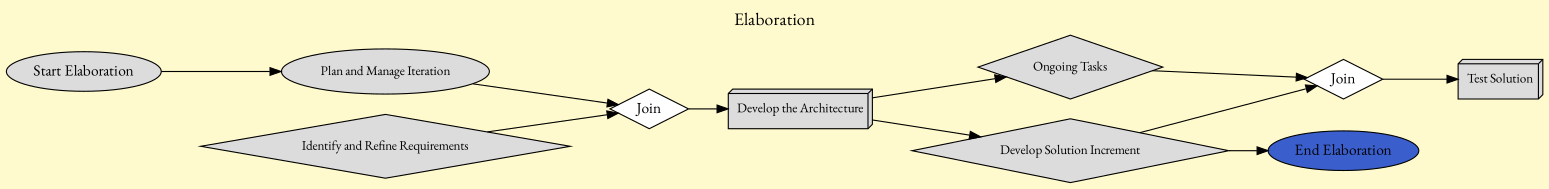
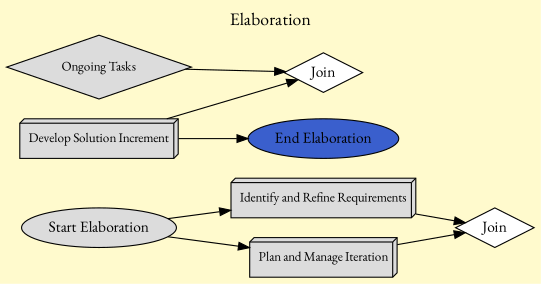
node "Plan and Manage Iteration": shape ellipse -> box3d
node "Test Solution": removed
node "Develop the Architecture": removed
node "Identify and Refine Requirements": shape diamond -> box3d
node "Develop Solution Increment": shape diamond -> box3d
edge "Start Elaboration" -> "Identify and Refine Requirements": added
